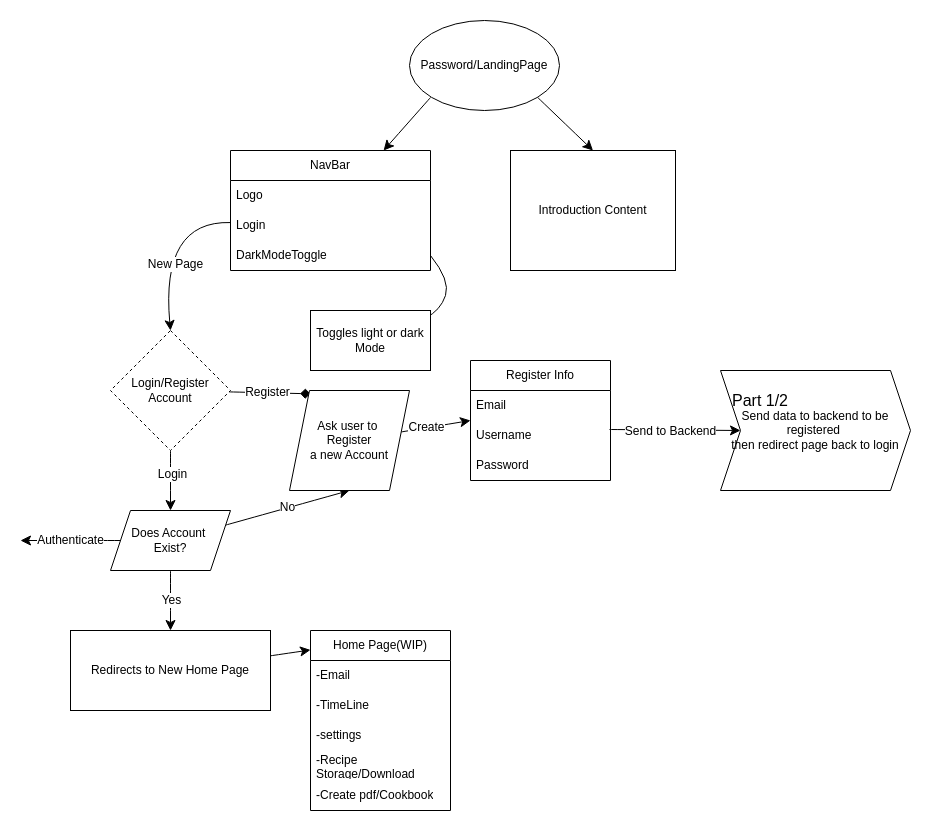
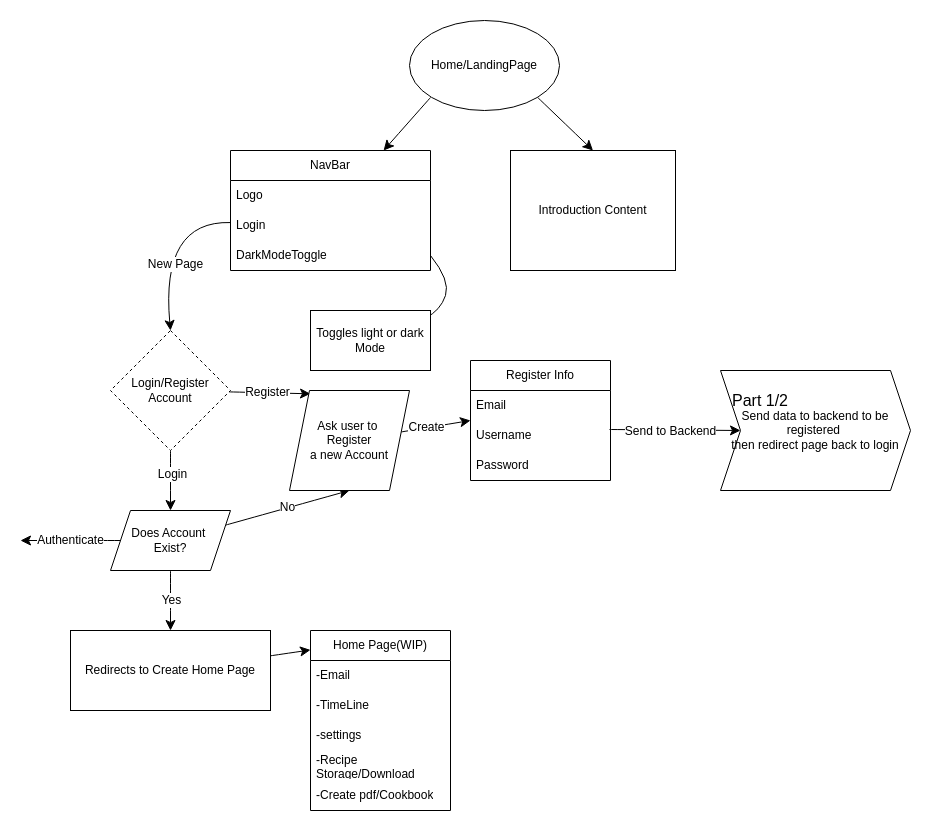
node "Password/LandingPage": label "Password/LandingPage" -> "Home/LandingPage"
edge "Login/Register Account" -> "Ask user to Register a new Account": arrowhead diamond -> classic
node "Redirects to New Home Page": label "Redirects to New Home Page" -> "Redirects to Create Home Page"
